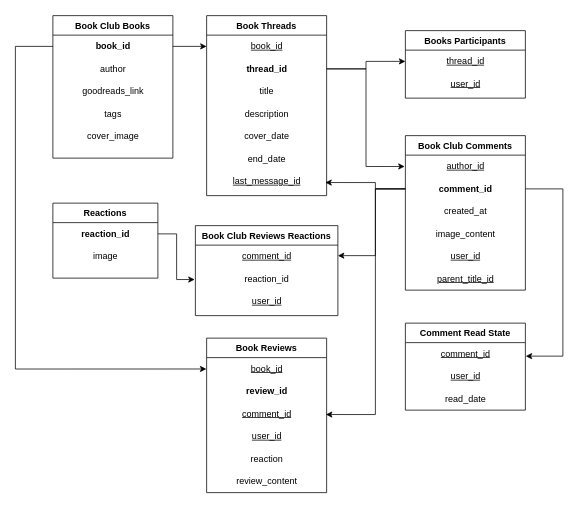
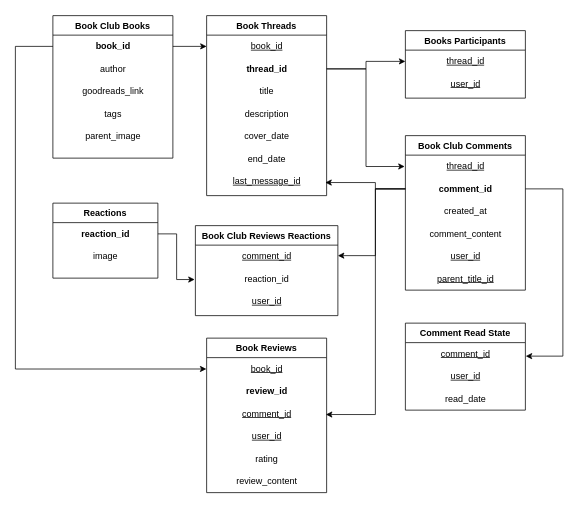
node "cover_image": label "cover_image" -> "parent_image"
node "author_id": label "author_id" -> "thread_id"
node "image_content": label "image_content" -> "comment_content"
node "reaction": label "reaction" -> "rating"
